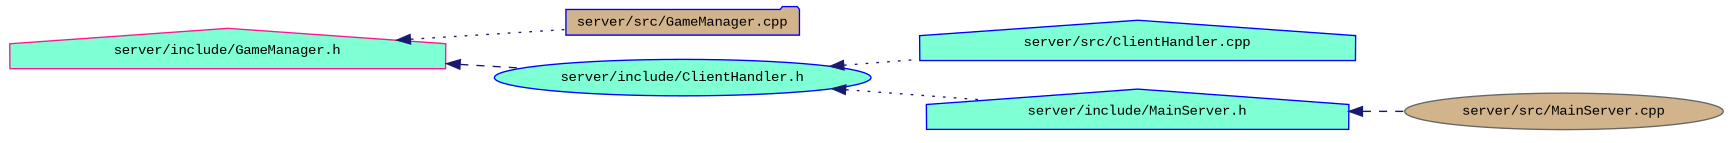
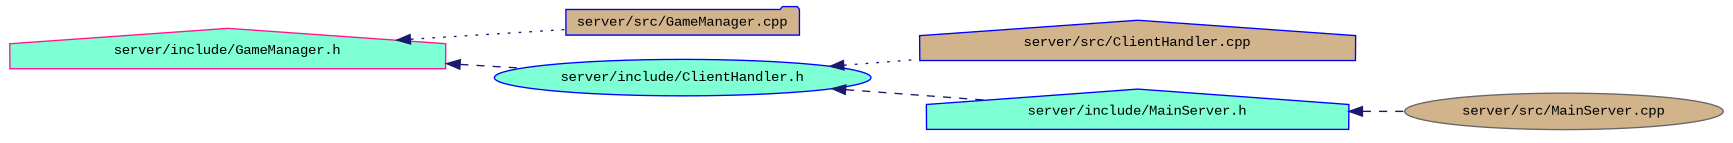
node "server/src/ClientHandler.cpp": fillcolor aquamarine -> tan
edge "server/include/MainServer.h" -> "server/include/ClientHandler.h": style dotted -> dashed
